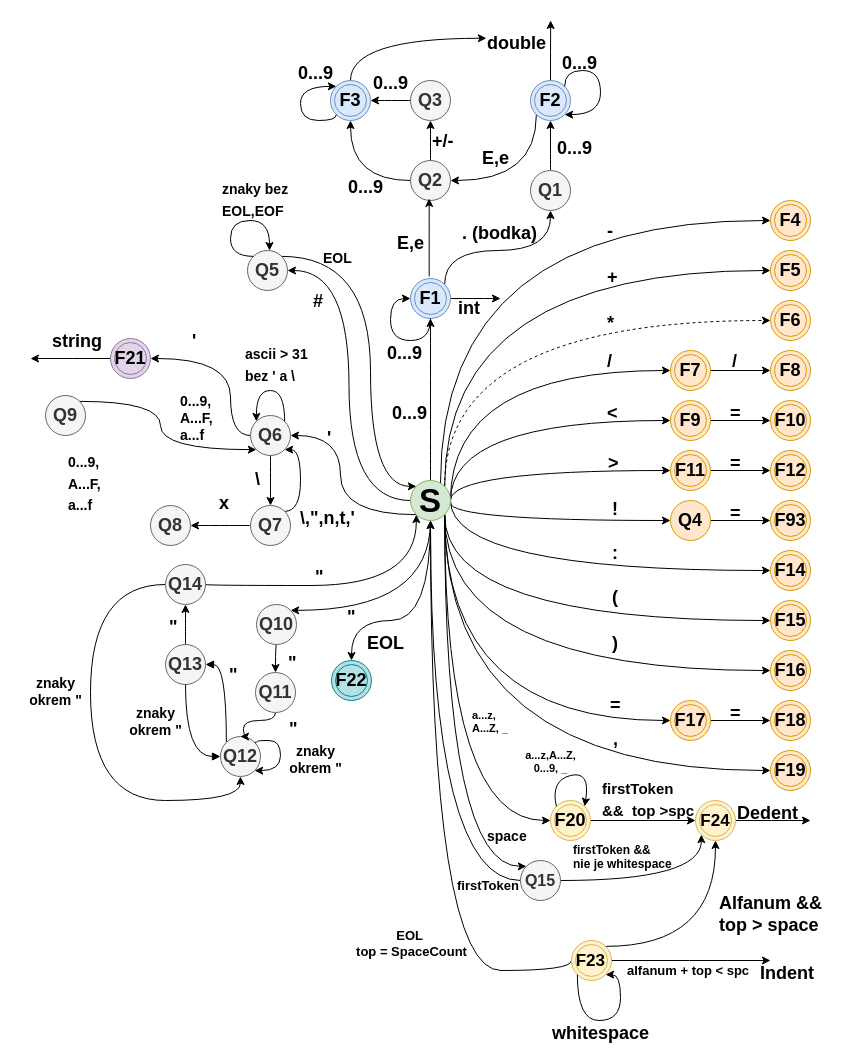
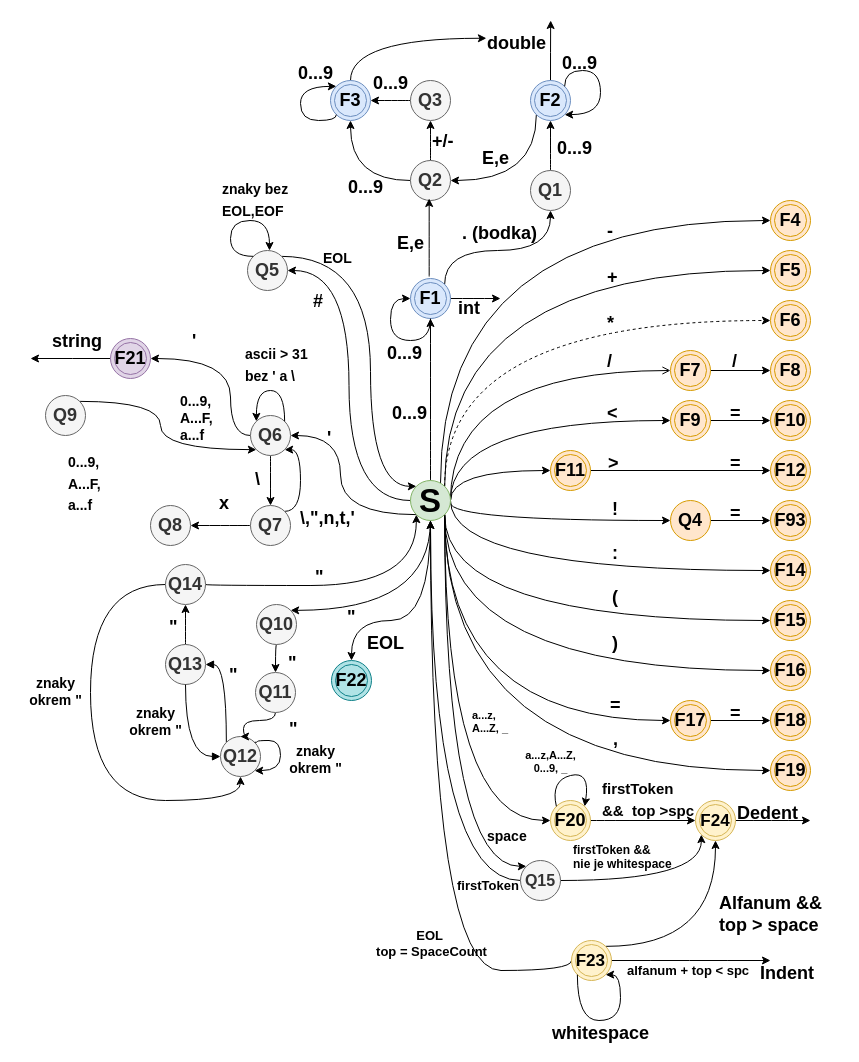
edge "S" -> "F7": arrowhead classic -> open
node "F11": moved (691, 471) -> (571, 471)
node "EOL top = SpaceCount": moved (412, 941) -> (432, 941)
